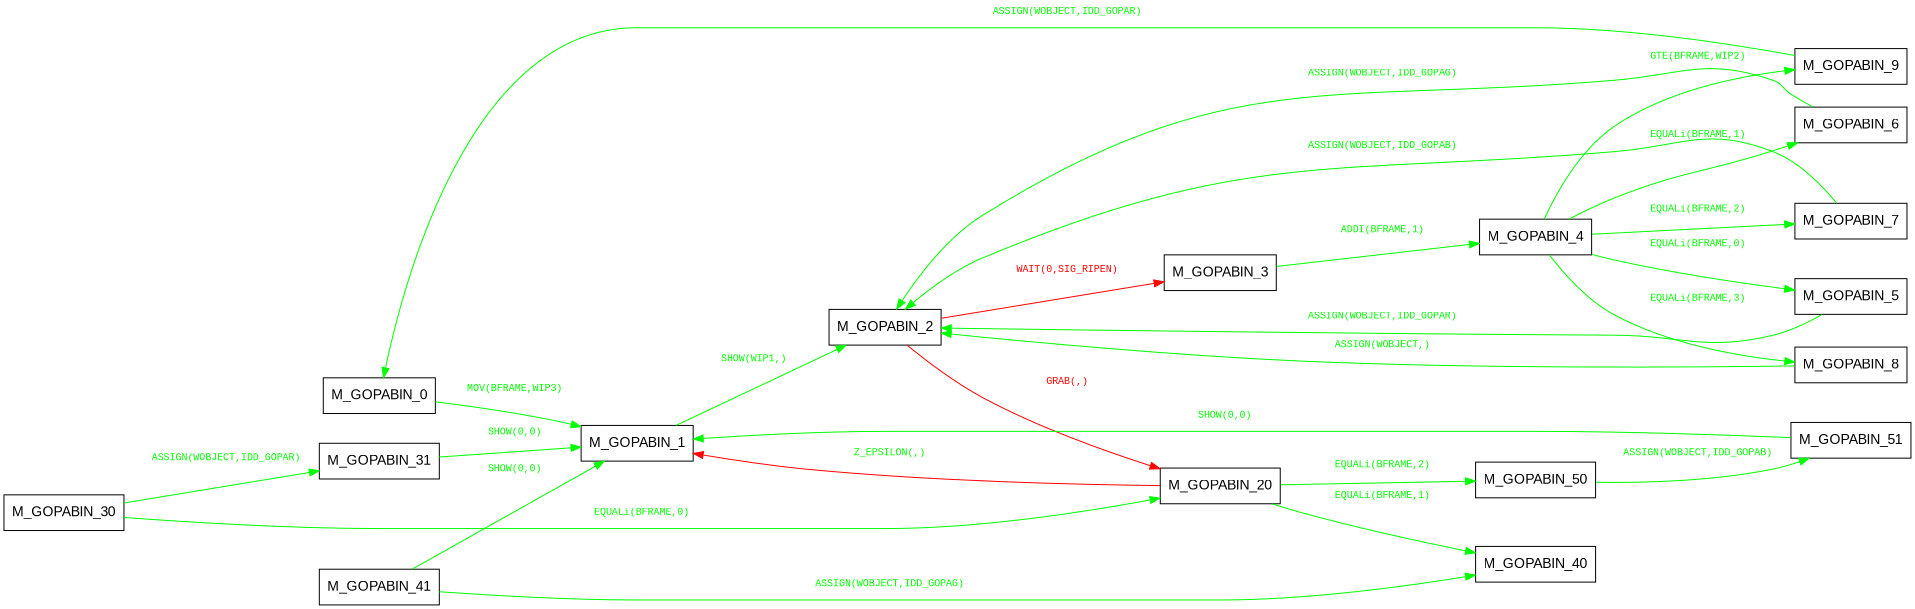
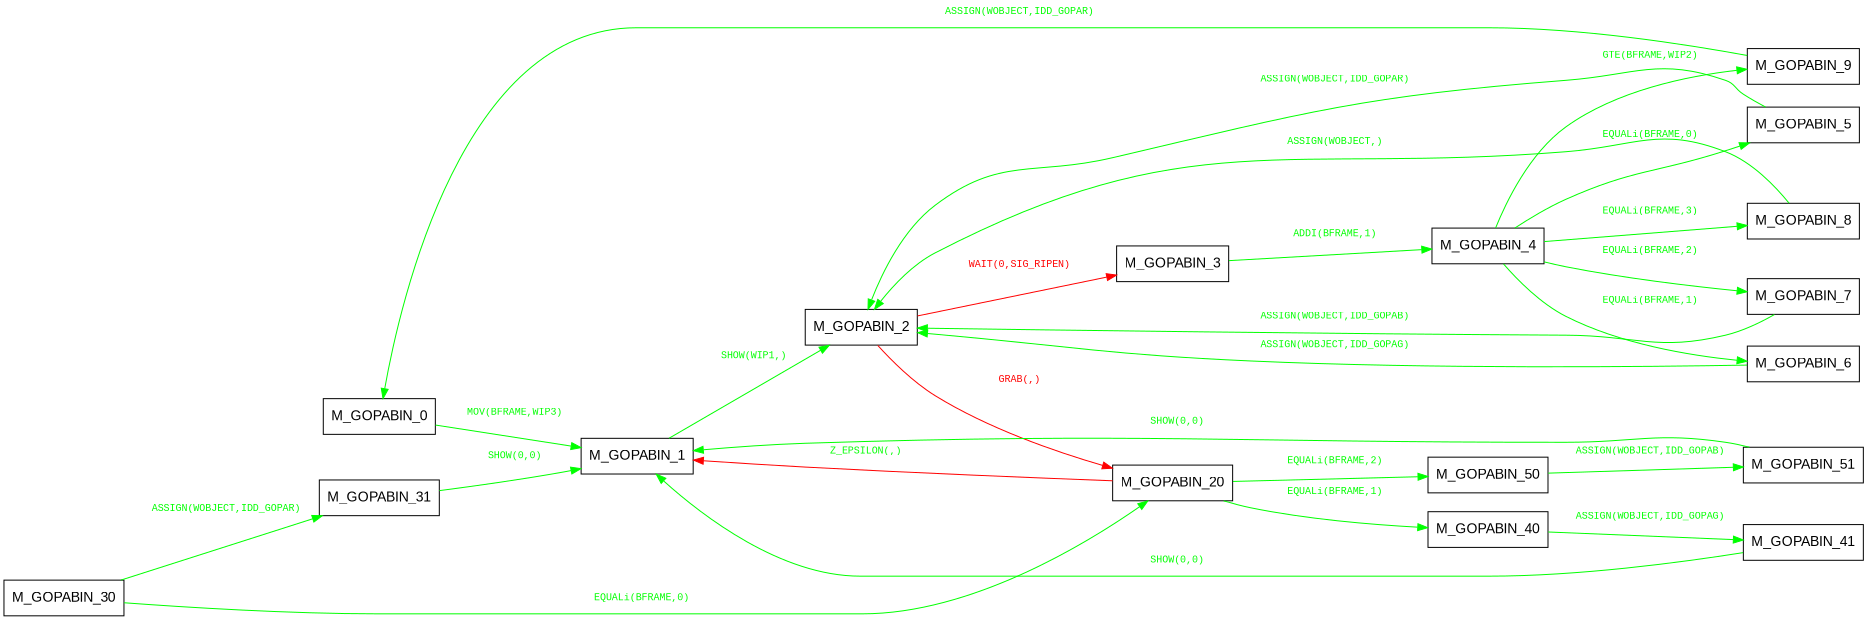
edge "M_GOPABIN_41" -> "M_GOPABIN_40": reversed
